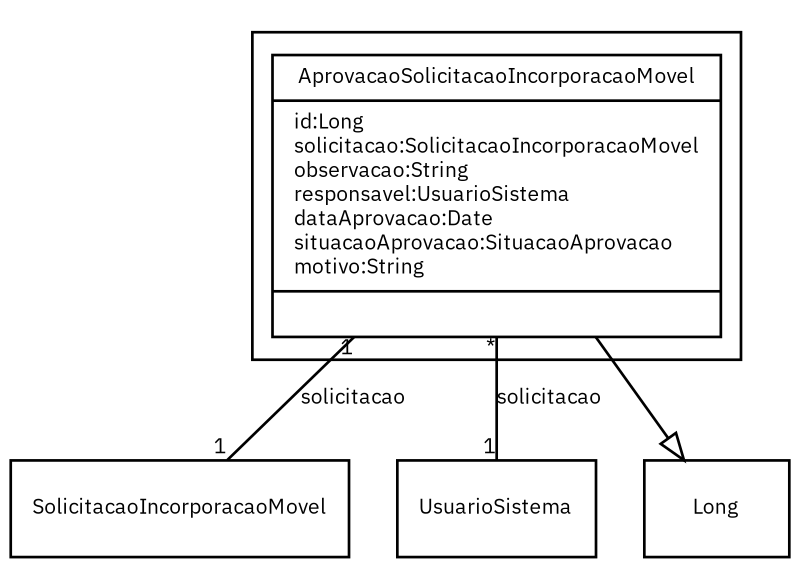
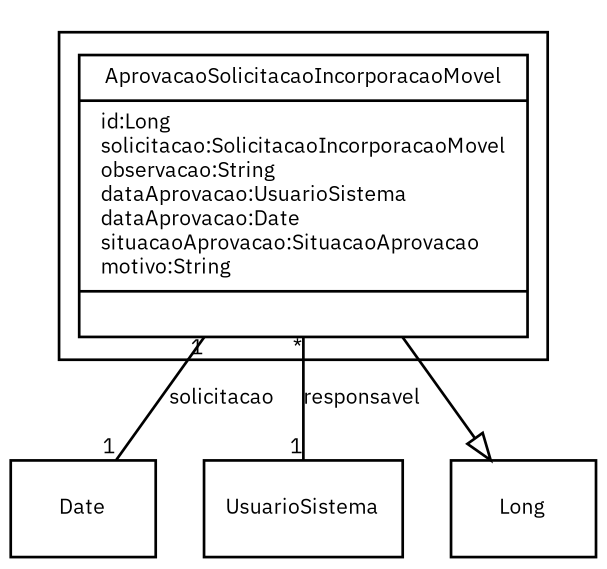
node "AprovacaoSolicitacaoIncorporacaoMovel": text "responsavel:UsuarioSistema" -> "dataAprovacao:UsuarioSistema"
edge "AprovacaoSolicitacaoIncorporacaoMovel" -- "UsuarioSistema": label "solicitacao" -> "responsavel"
node "SolicitacaoIncorporacaoMovel": label "SolicitacaoIncorporacaoMovel" -> "Date"
